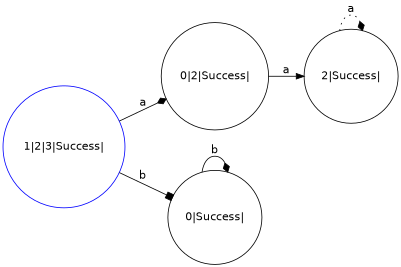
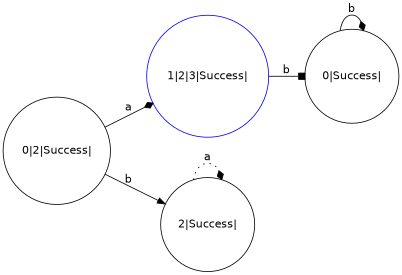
edge "0|2|Success|" -> "2|Success|": label "a" -> "b"
edge "1|2|3|Success|" -> "0|2|Success|": reversed
